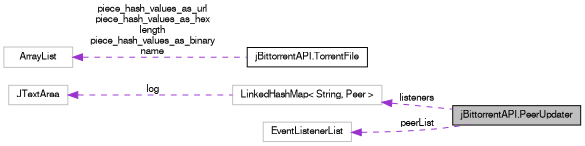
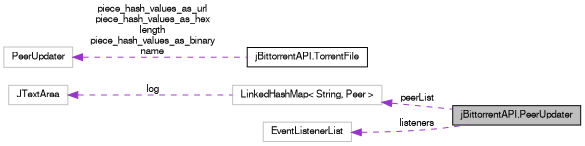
node "ArrayList": label "ArrayList" -> "PeerUpdater"
edge "jBittorrentAPI.PeerUpdater" -> "LinkedHashMap< String, Peer >": label "listeners" -> "peerList"
edge "jBittorrentAPI.PeerUpdater" -> "EventListenerList": label "peerList" -> "listeners"
